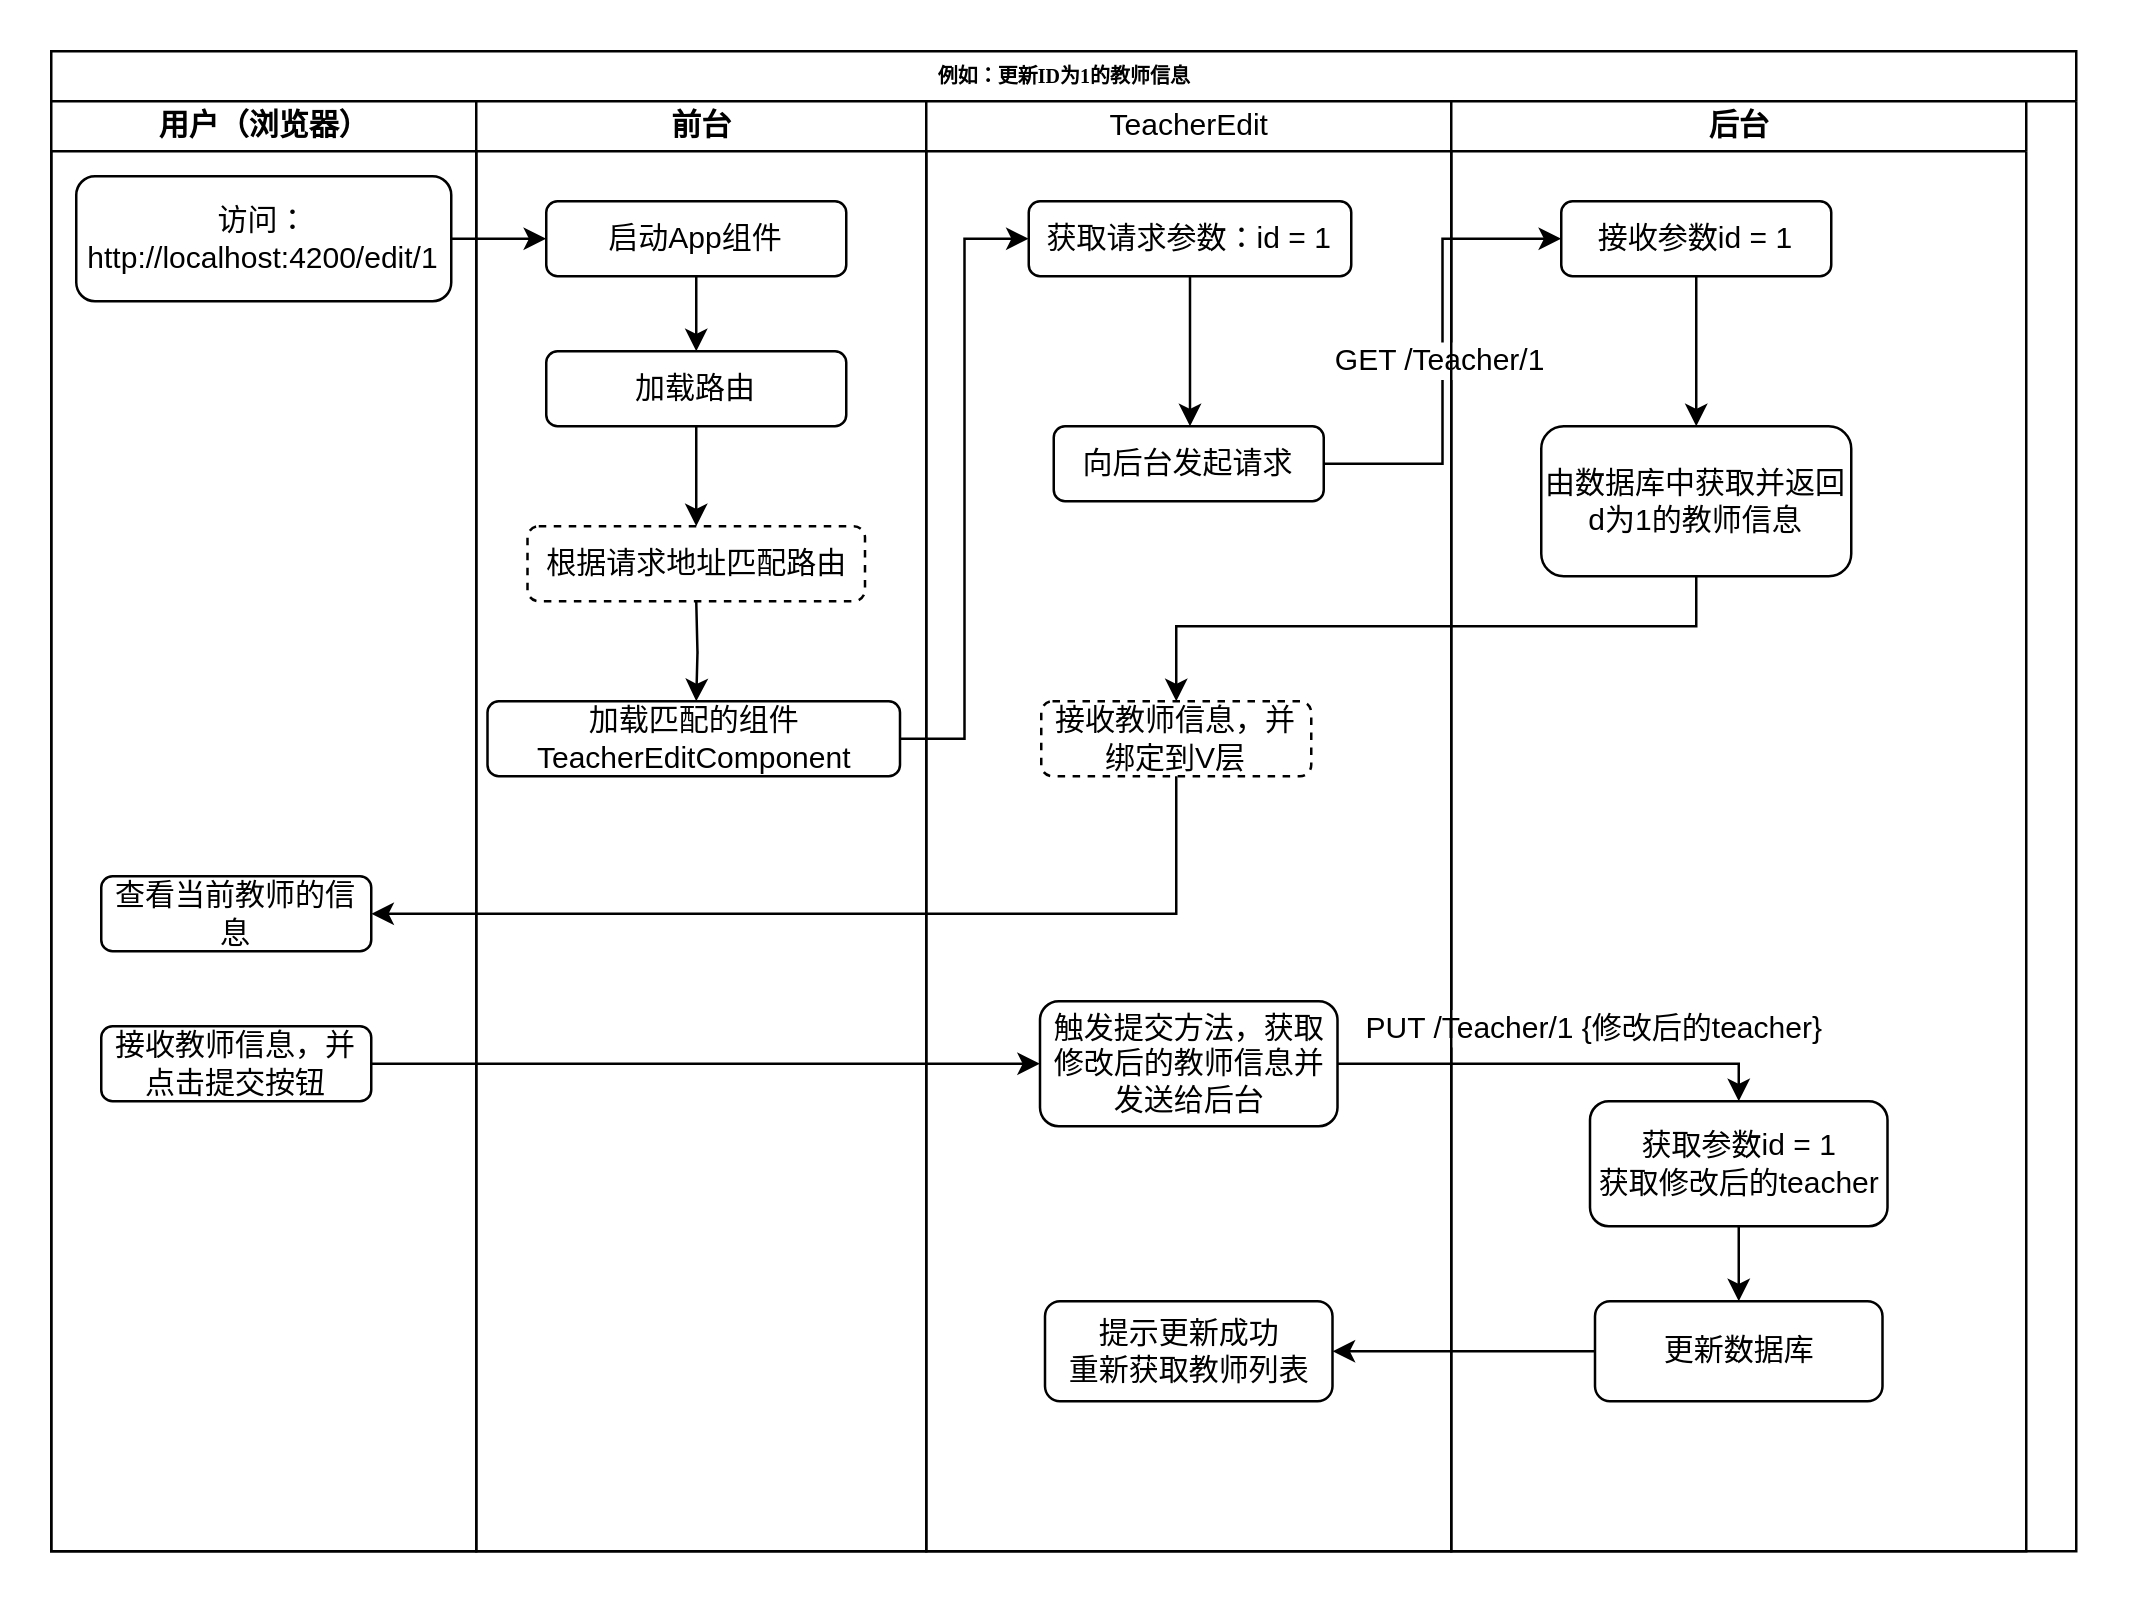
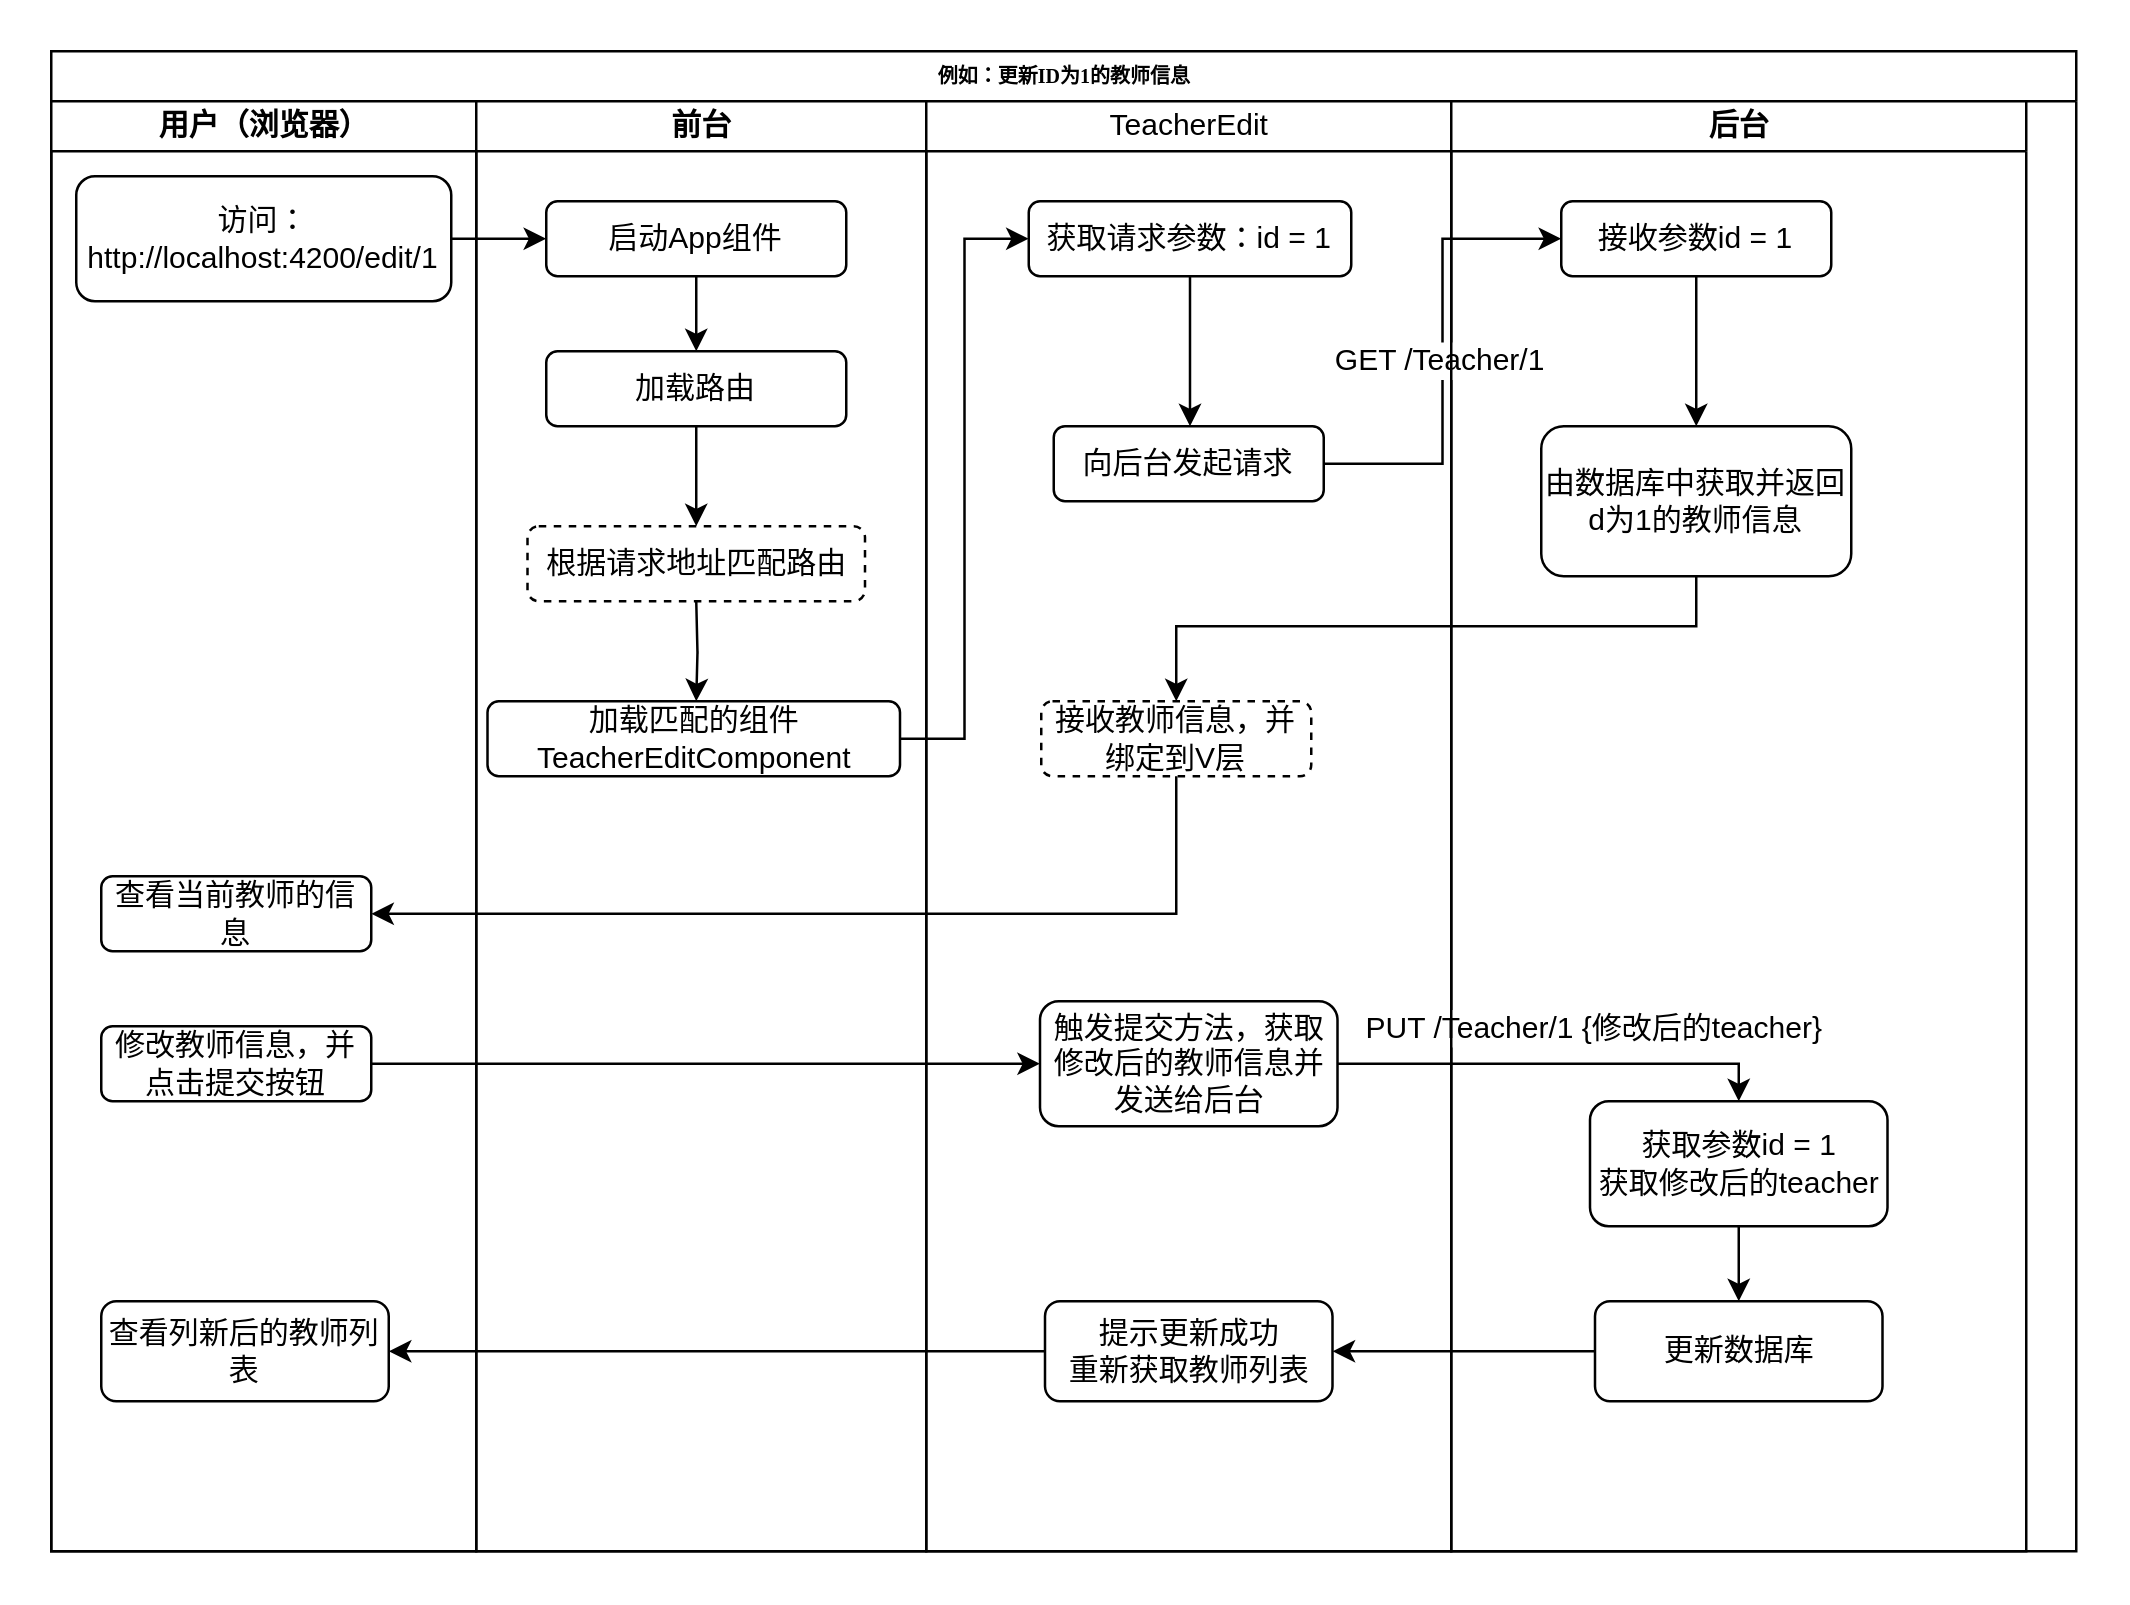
node "接收教师信息，并点击提交按钮": label "接收教师信息，并点击提交按钮" -> "修改教师信息，并点击提交按钮"
node "查看列新后的教师列表": added
edge "提示更新成功 重新获取教师列表" -> "查看列新后的教师列表": added
